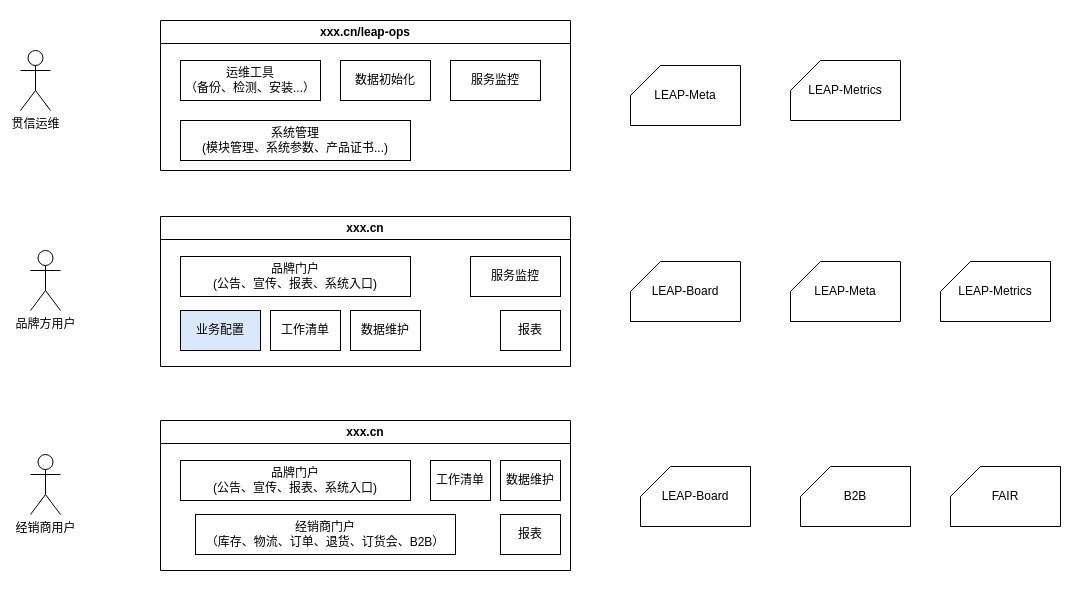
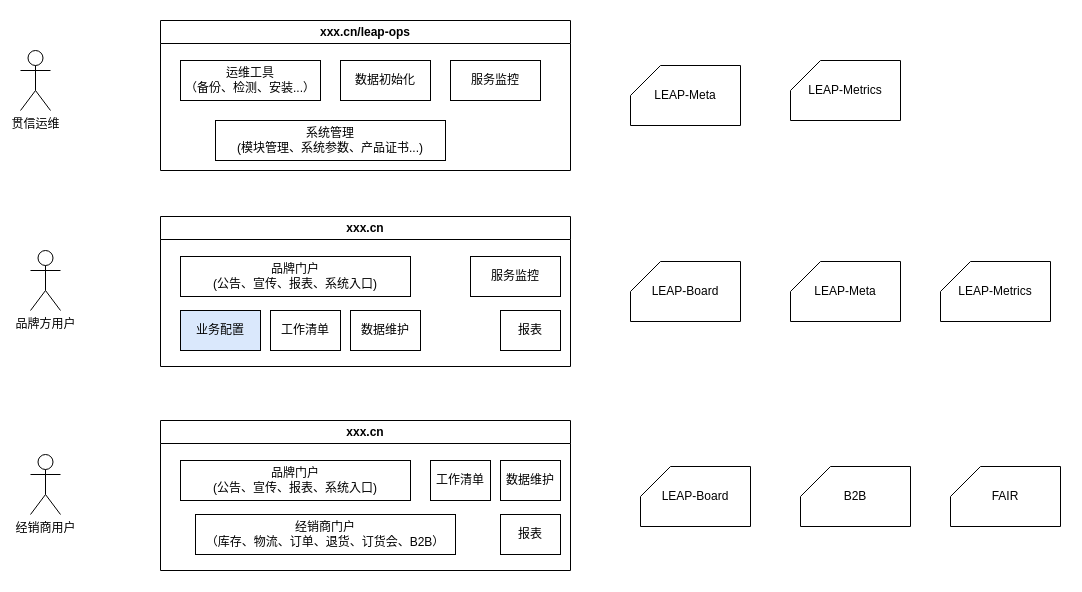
node "系统管理 (模块管理、系统参数、产品证书...)": moved (296, 141) -> (331, 141)
